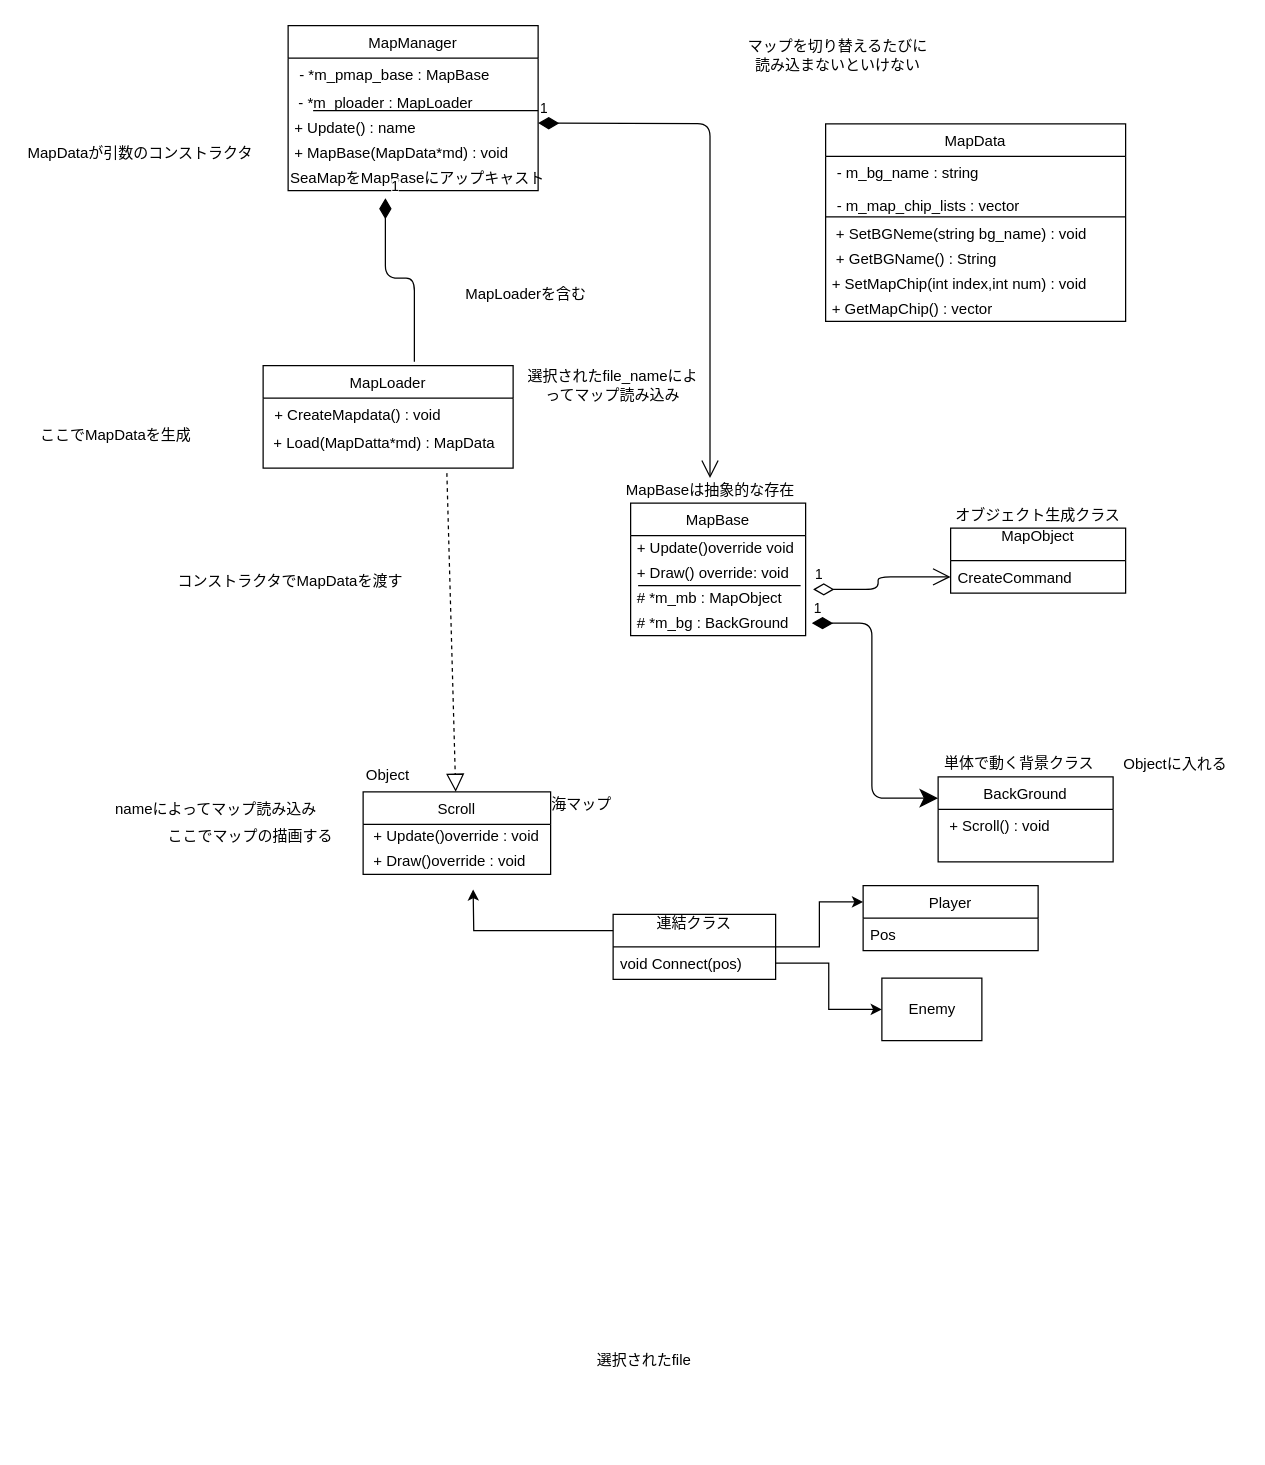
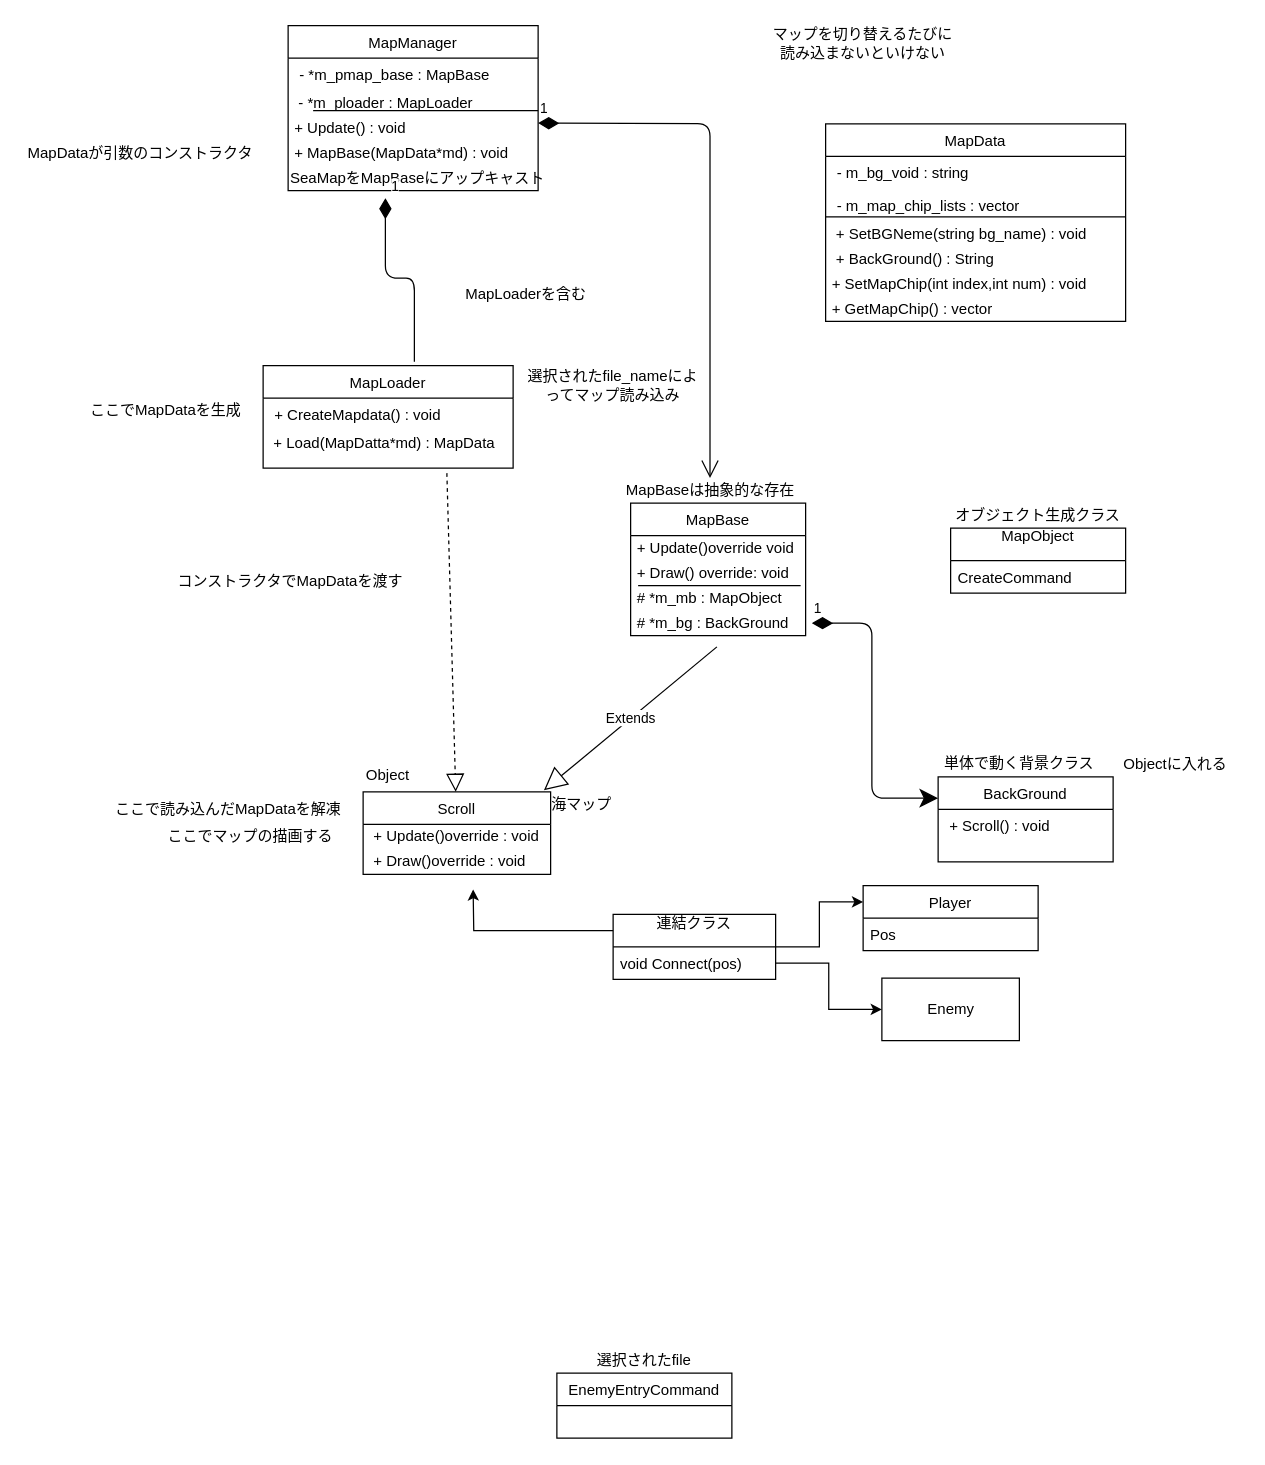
node "マップを切り替えるたびに 読み込まないといけない": moved (838, 56) -> (863, 43)
node "+ Update() : name": label "+ Update() : name" -> "+ Update() : void"
node "- m_bg_name : string": label "- m_bg_name : string" -> "- m_bg_void : string"
node "+ GetBGName() : String": label "+ GetBGName() : String" -> "+ BackGround() : String"
node "ここでMapDataを生成": moved (126, 436) -> (176, 411)
edge "CreateCommand" -- "# *m_mb : MapObject": removed, label "1"
edge "# *m_bg : BackGround" -> "Scroll": added, label "Extends"
node "nameによってマップ読み込み": label "nameによってマップ読み込み" -> "ここで読み込んだMapDataを解凍"
node "Enemy": size 100x63 -> 138x63
node "EnemyEntryCommand": added
